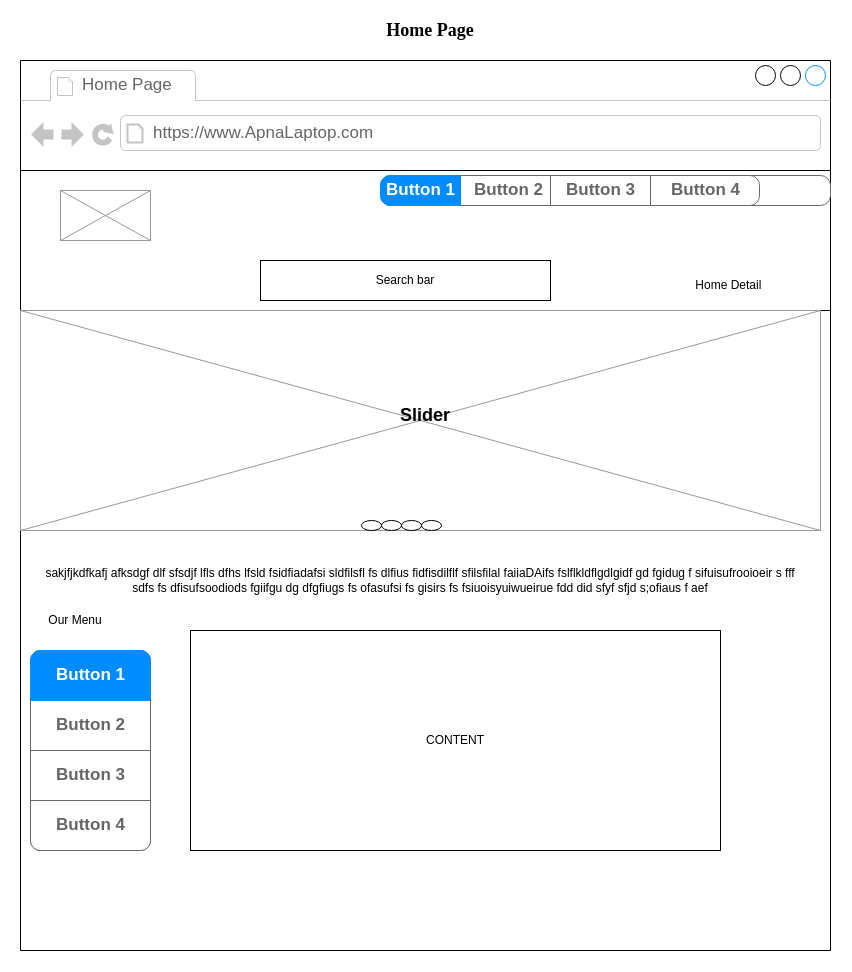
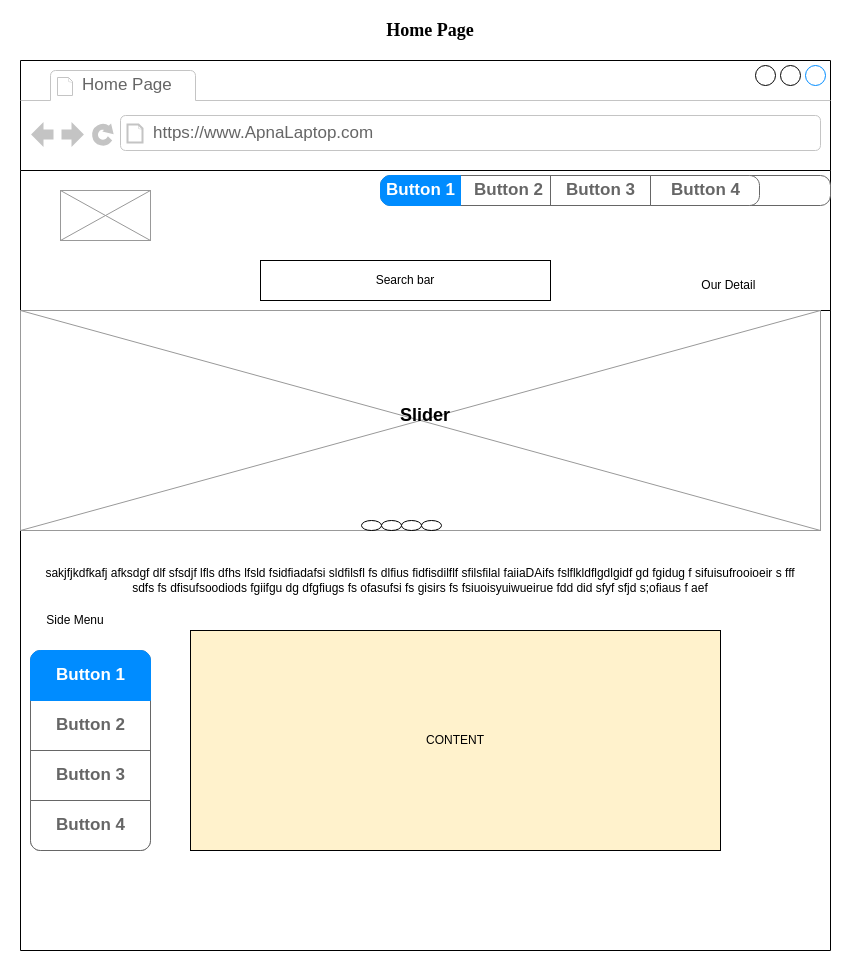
node "Home Detail": label "Home Detail" -> "Our Detail"
node "Our Menu": label "Our Menu" -> "Side Menu"
node "CONTENT": fillcolor #ffffff -> #fff2cc
